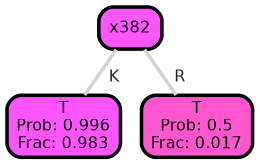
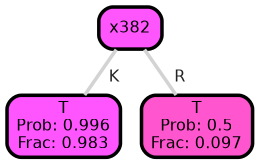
node "T Prob: 0.5 Frac: 0.017": label "T Prob: 0.5 Frac: 0.017" -> "T Prob: 0.5 Frac: 0.097"
